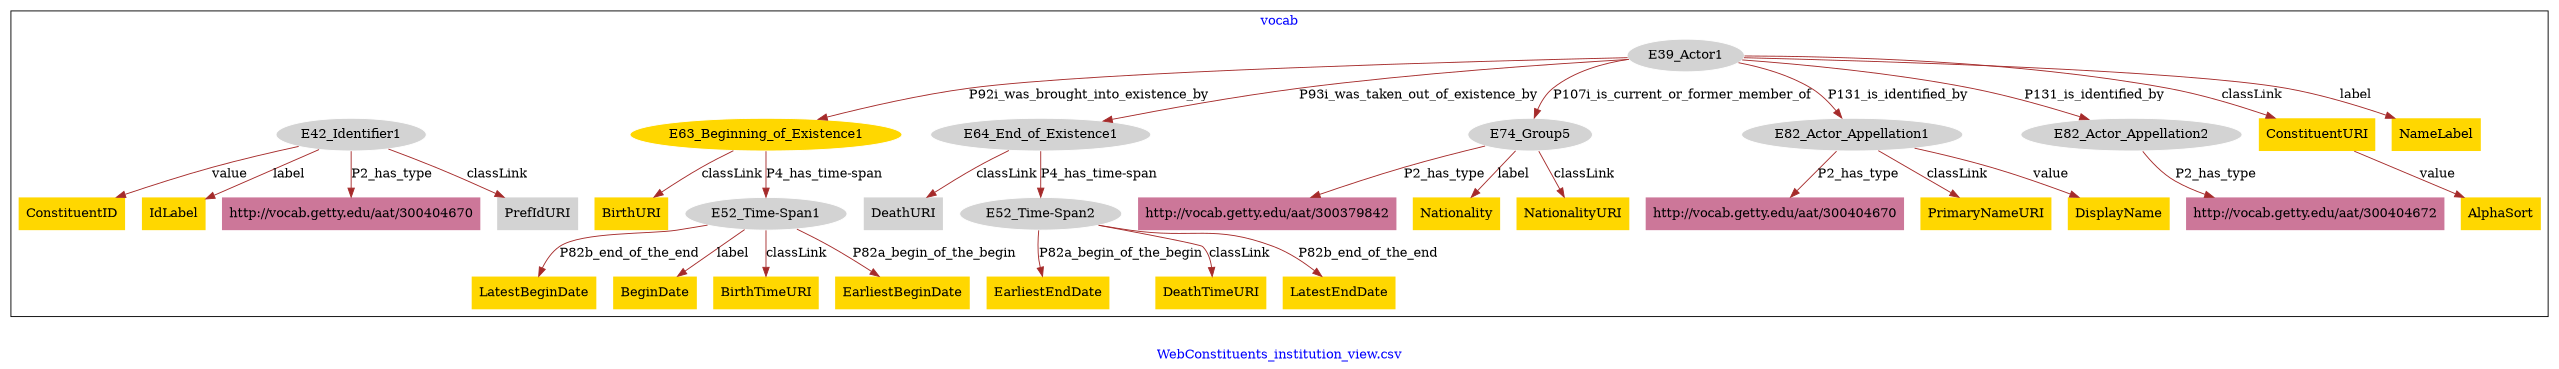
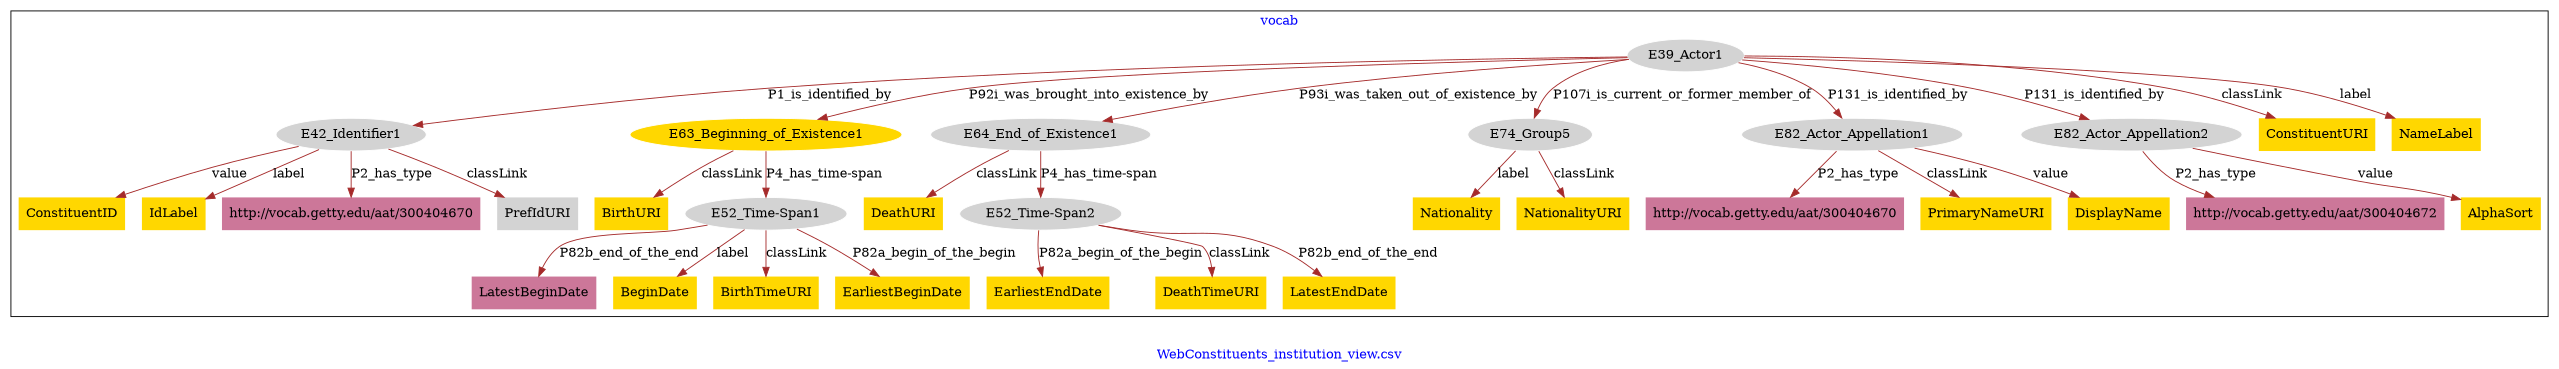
edge "E39_Actor1" -> "E42_Identifier1": added, label "P1_is_identified_by"
edge "ConstituentURI" -> "AlphaSort": now "E82_Actor_Appellation2" -> "AlphaSort"
node "DeathURI": fillcolor lightgray -> gold
node "http://vocab.getty.edu/aat/300379842": removed
node "LatestBeginDate": fillcolor gold -> #cc7799
